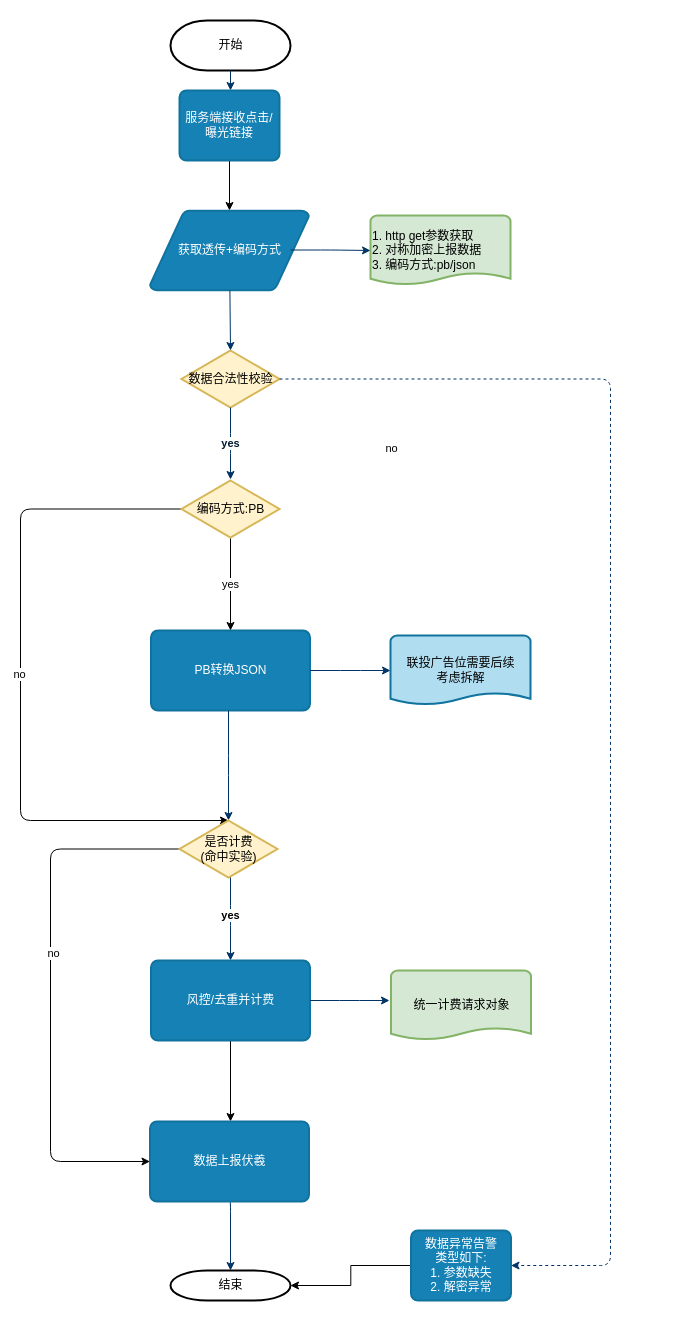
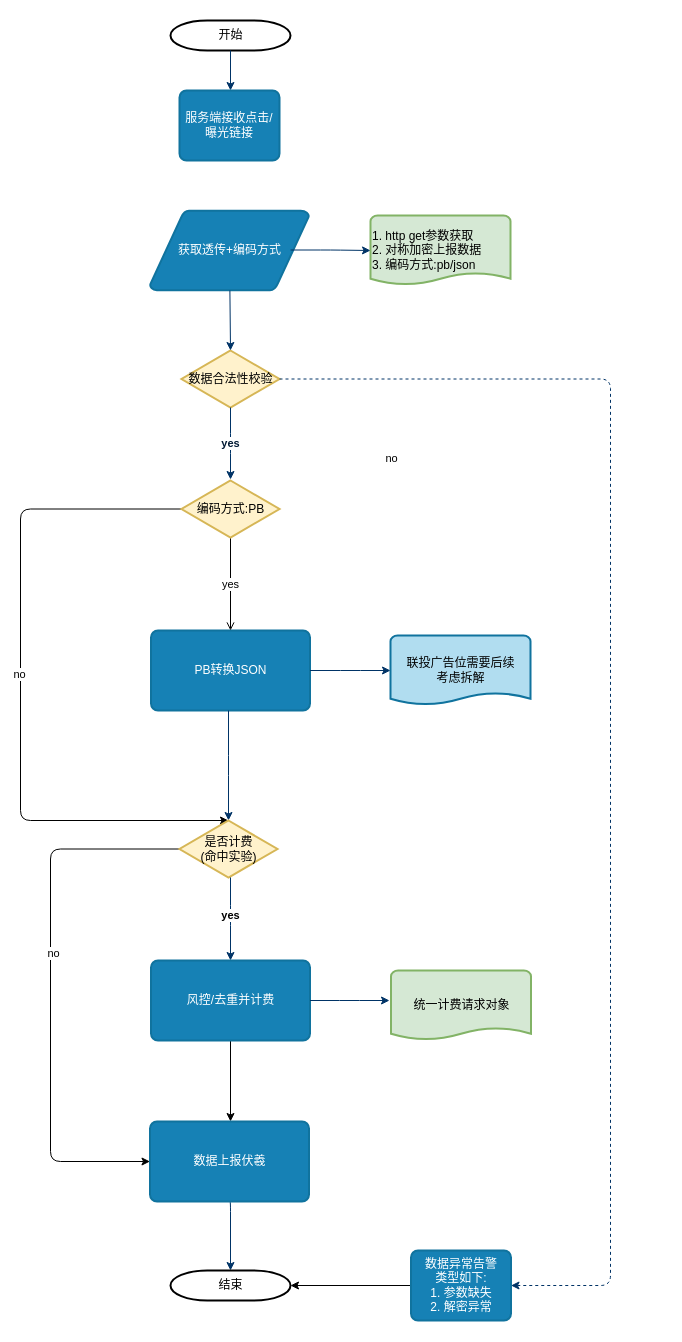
node "开始": size 120x50 -> 120x30
edge "服务端接收点击/曝光链接" -> "获取透传+编码方式": removed
edge "编码方式:PB" -> "PB转换JSON": arrowhead classic -> open
node "数据异常告警 类型如下: 1. 参数缺失 2. 解密异常": moved (461, 1266) -> (461, 1286)
